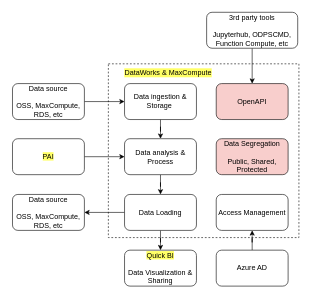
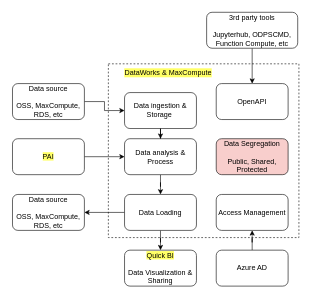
node "Data ingestion & Storage": moved (161, 102) -> (161, 111)
node "OpenAPI": fillcolor #f8cecc -> #ffffff
